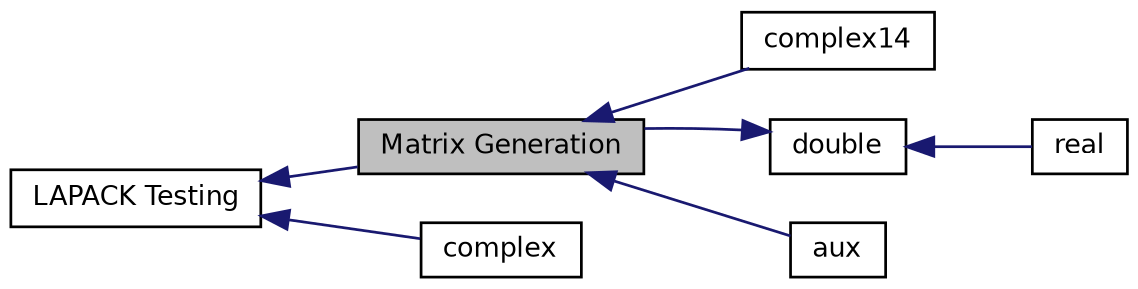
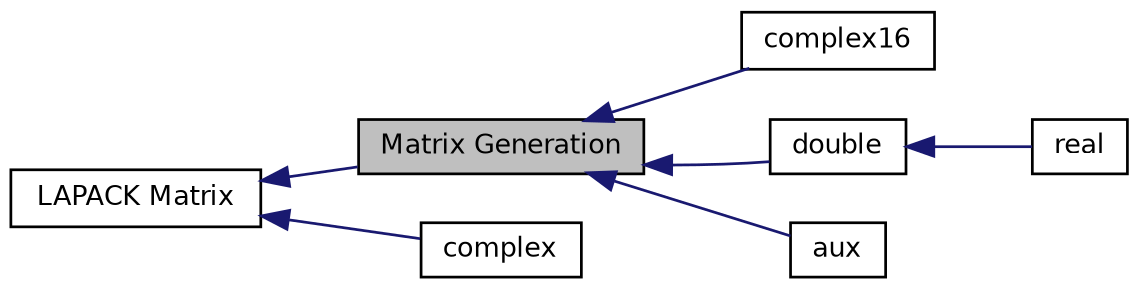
node "complex14": label "complex14" -> "complex16"
edge "Matrix Generation" -> "double": reversed
node "LAPACK Testing": label "LAPACK Testing" -> "LAPACK Matrix"
